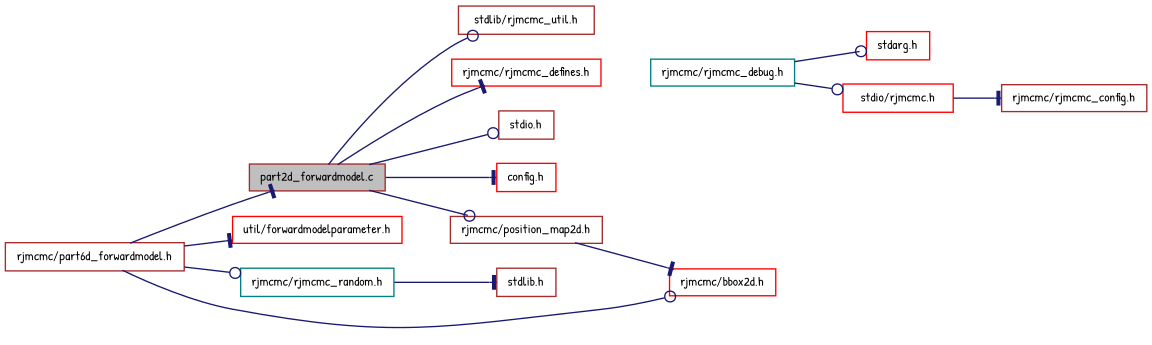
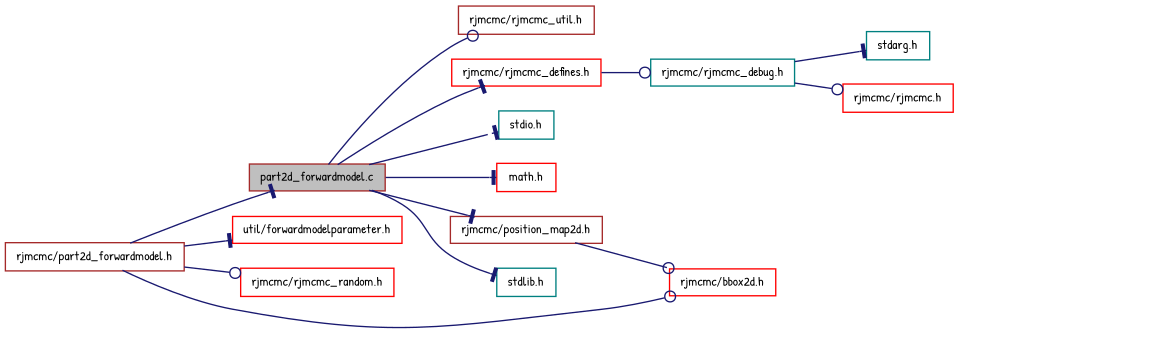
node "stdlib/rjmcmc_util.h": label "stdlib/rjmcmc_util.h" -> "rjmcmc/rjmcmc_util.h"
node "stdarg.h": color red -> teal
edge "rjmcmc/rjmcmc_debug.h" -> "stdarg.h": arrowhead odot -> tee
edge "rjmcmc/rjmcmc_defines.h" -> "rjmcmc/rjmcmc_debug.h": added
node "stdio/rjmcmc.h": label "stdio/rjmcmc.h" -> "rjmcmc/rjmcmc.h"
node "rjmcmc/rjmcmc_config.h": removed
node "stdio.h": color brown -> teal
edge "part2d_forwardmodel.c" -> "stdio.h": arrowhead odot -> tee
node "config.h": label "config.h" -> "math.h"
edge "part2d_forwardmodel.c" -> "rjmcmc/position_map2d.h": arrowhead odot -> tee
edge "rjmcmc/position_map2d.h" -> "rjmcmc/bbox2d.h": arrowhead tee -> odot
node "rjmcmc/part6d_forwardmodel.h": label "rjmcmc/part6d_forwardmodel.h" -> "rjmcmc/part2d_forwardmodel.h"
node "rjmcmc/rjmcmc_random.h": color teal -> red
edge "rjmcmc/rjmcmc_random.h" -> "stdlib.h": now "part2d_forwardmodel.c" -> "stdlib.h"
node "stdlib.h": color brown -> teal
